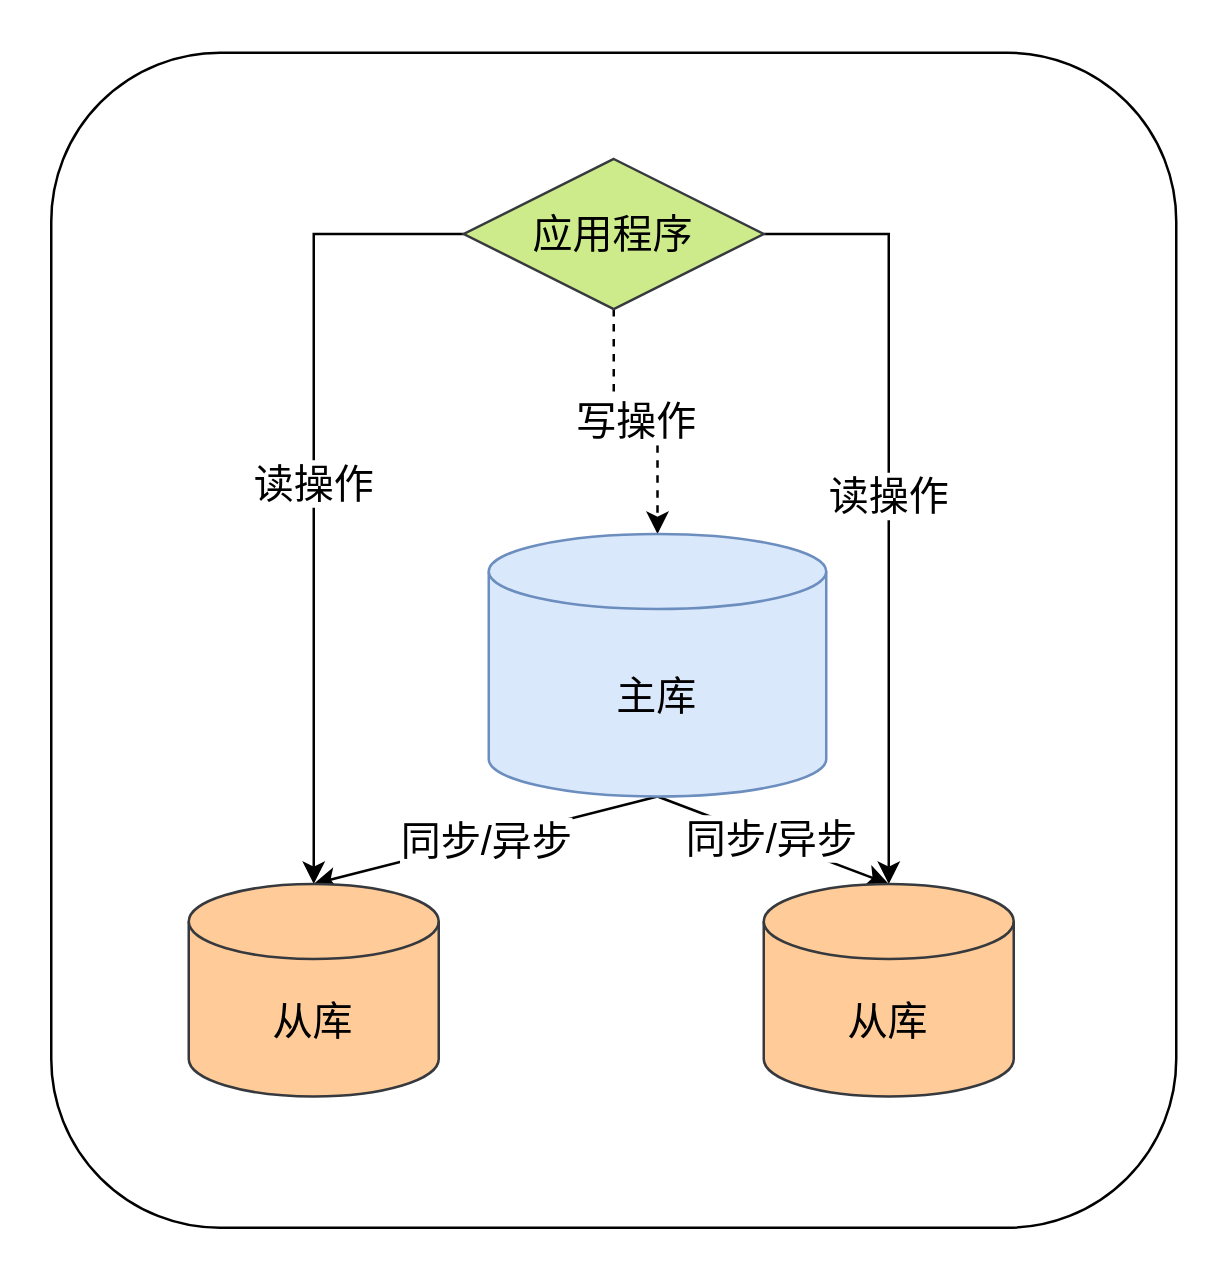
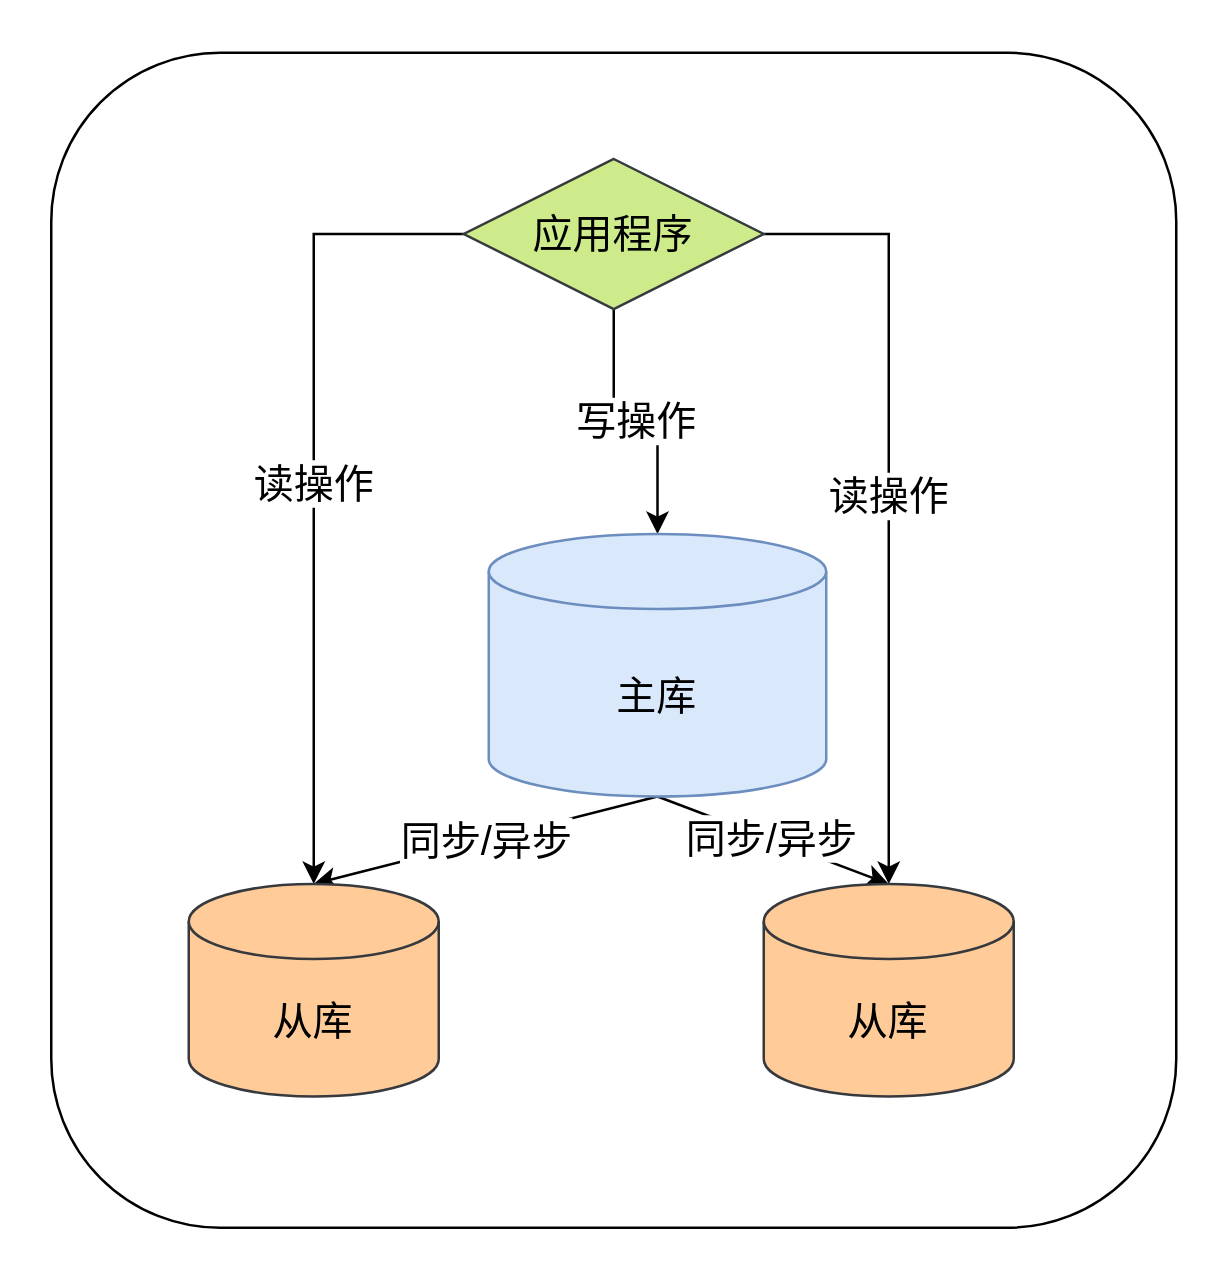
edge "应用程序" -> "主库": style dashed -> solid
